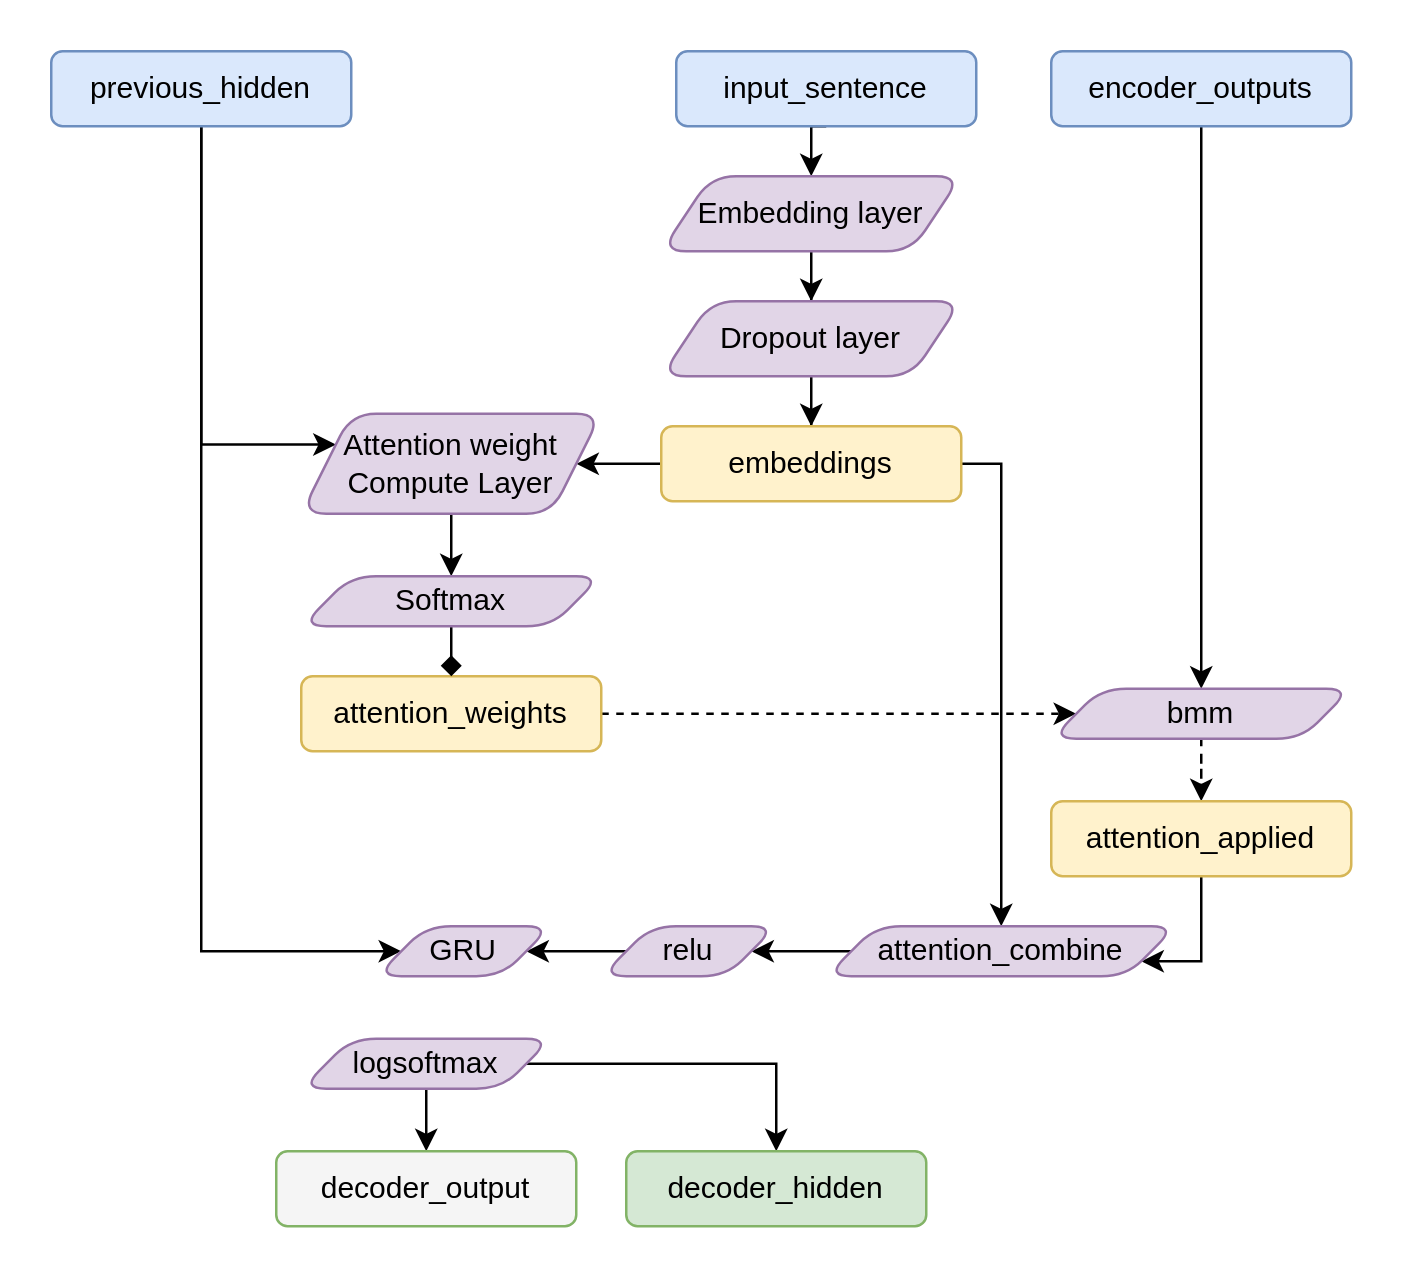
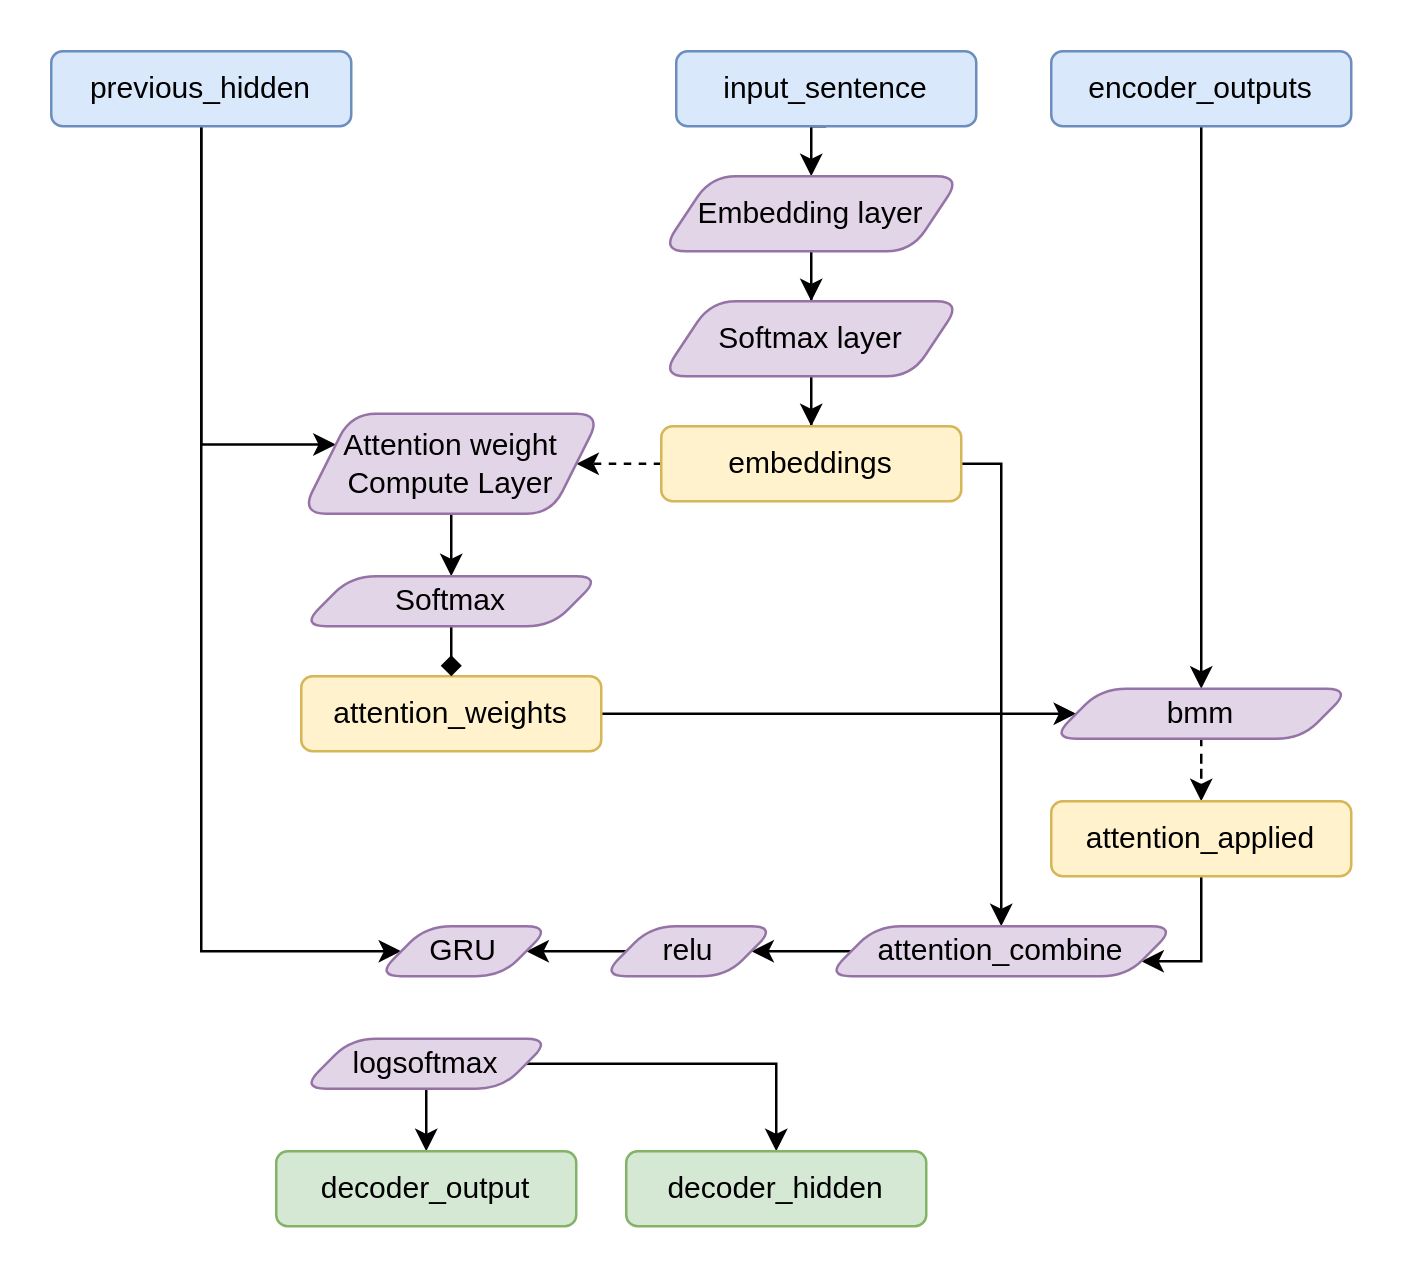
node "Dropout layer": label "Dropout layer" -> "Softmax layer"
edge "embeddings" -> "Attention weight Compute Layer": style solid -> dashed
edge "attention_weights" -> "bmm": style dashed -> solid
node "decoder_output": fillcolor #f5f5f5 -> #d5e8d4
